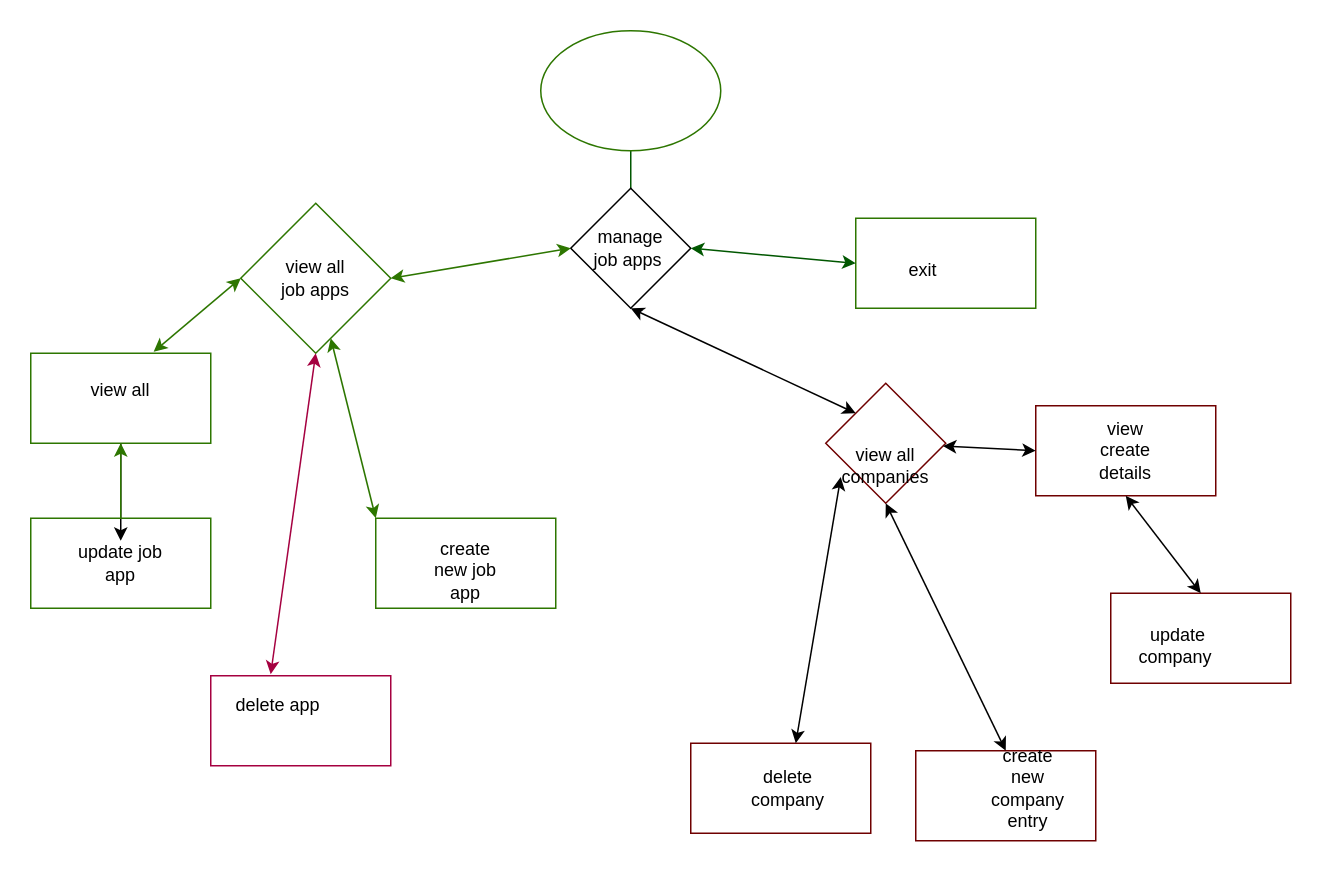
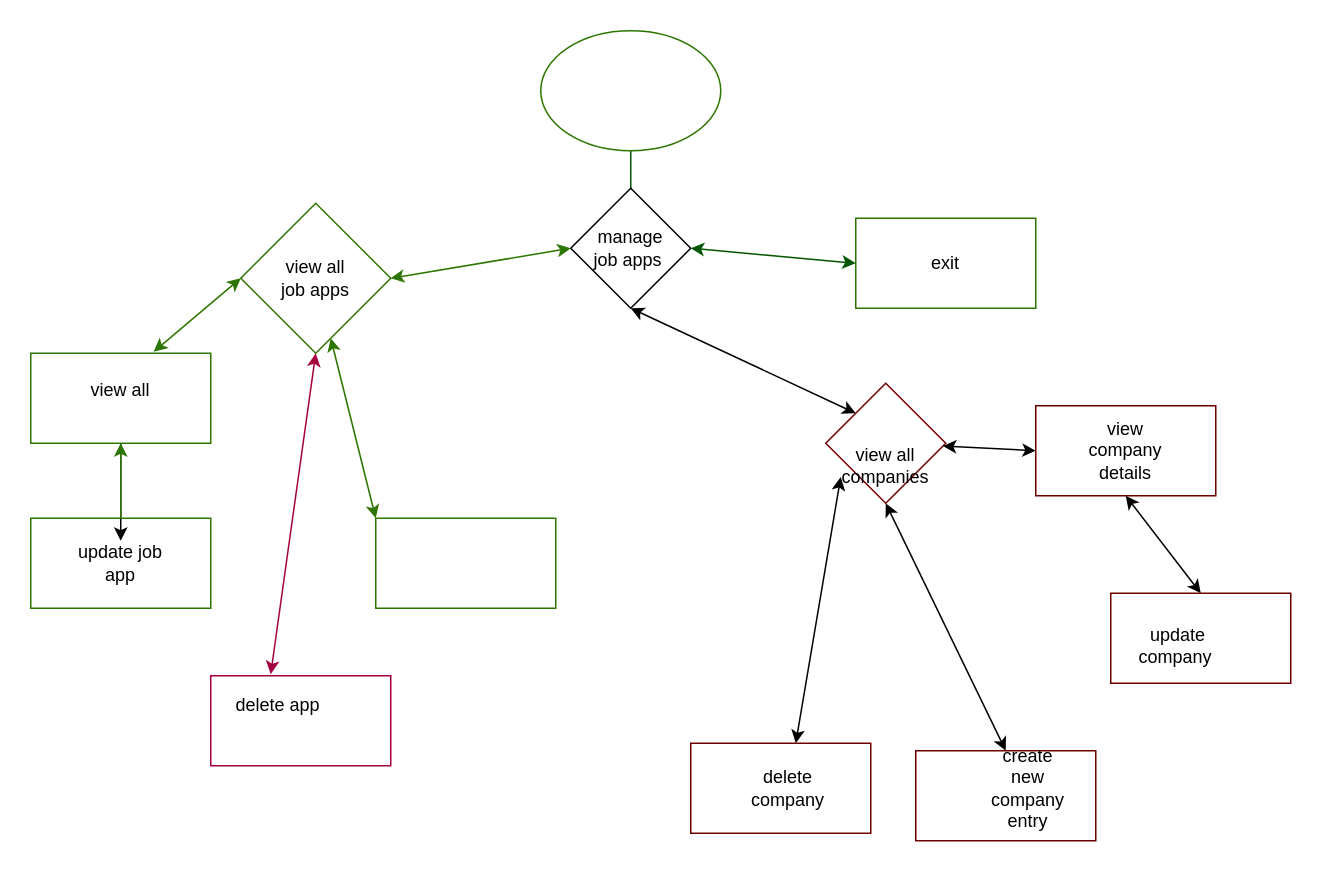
node "exit": moved (923, 271) -> (946, 263)
node "view create details": label "view create details" -> "view company details"
node "create new job app": removed
